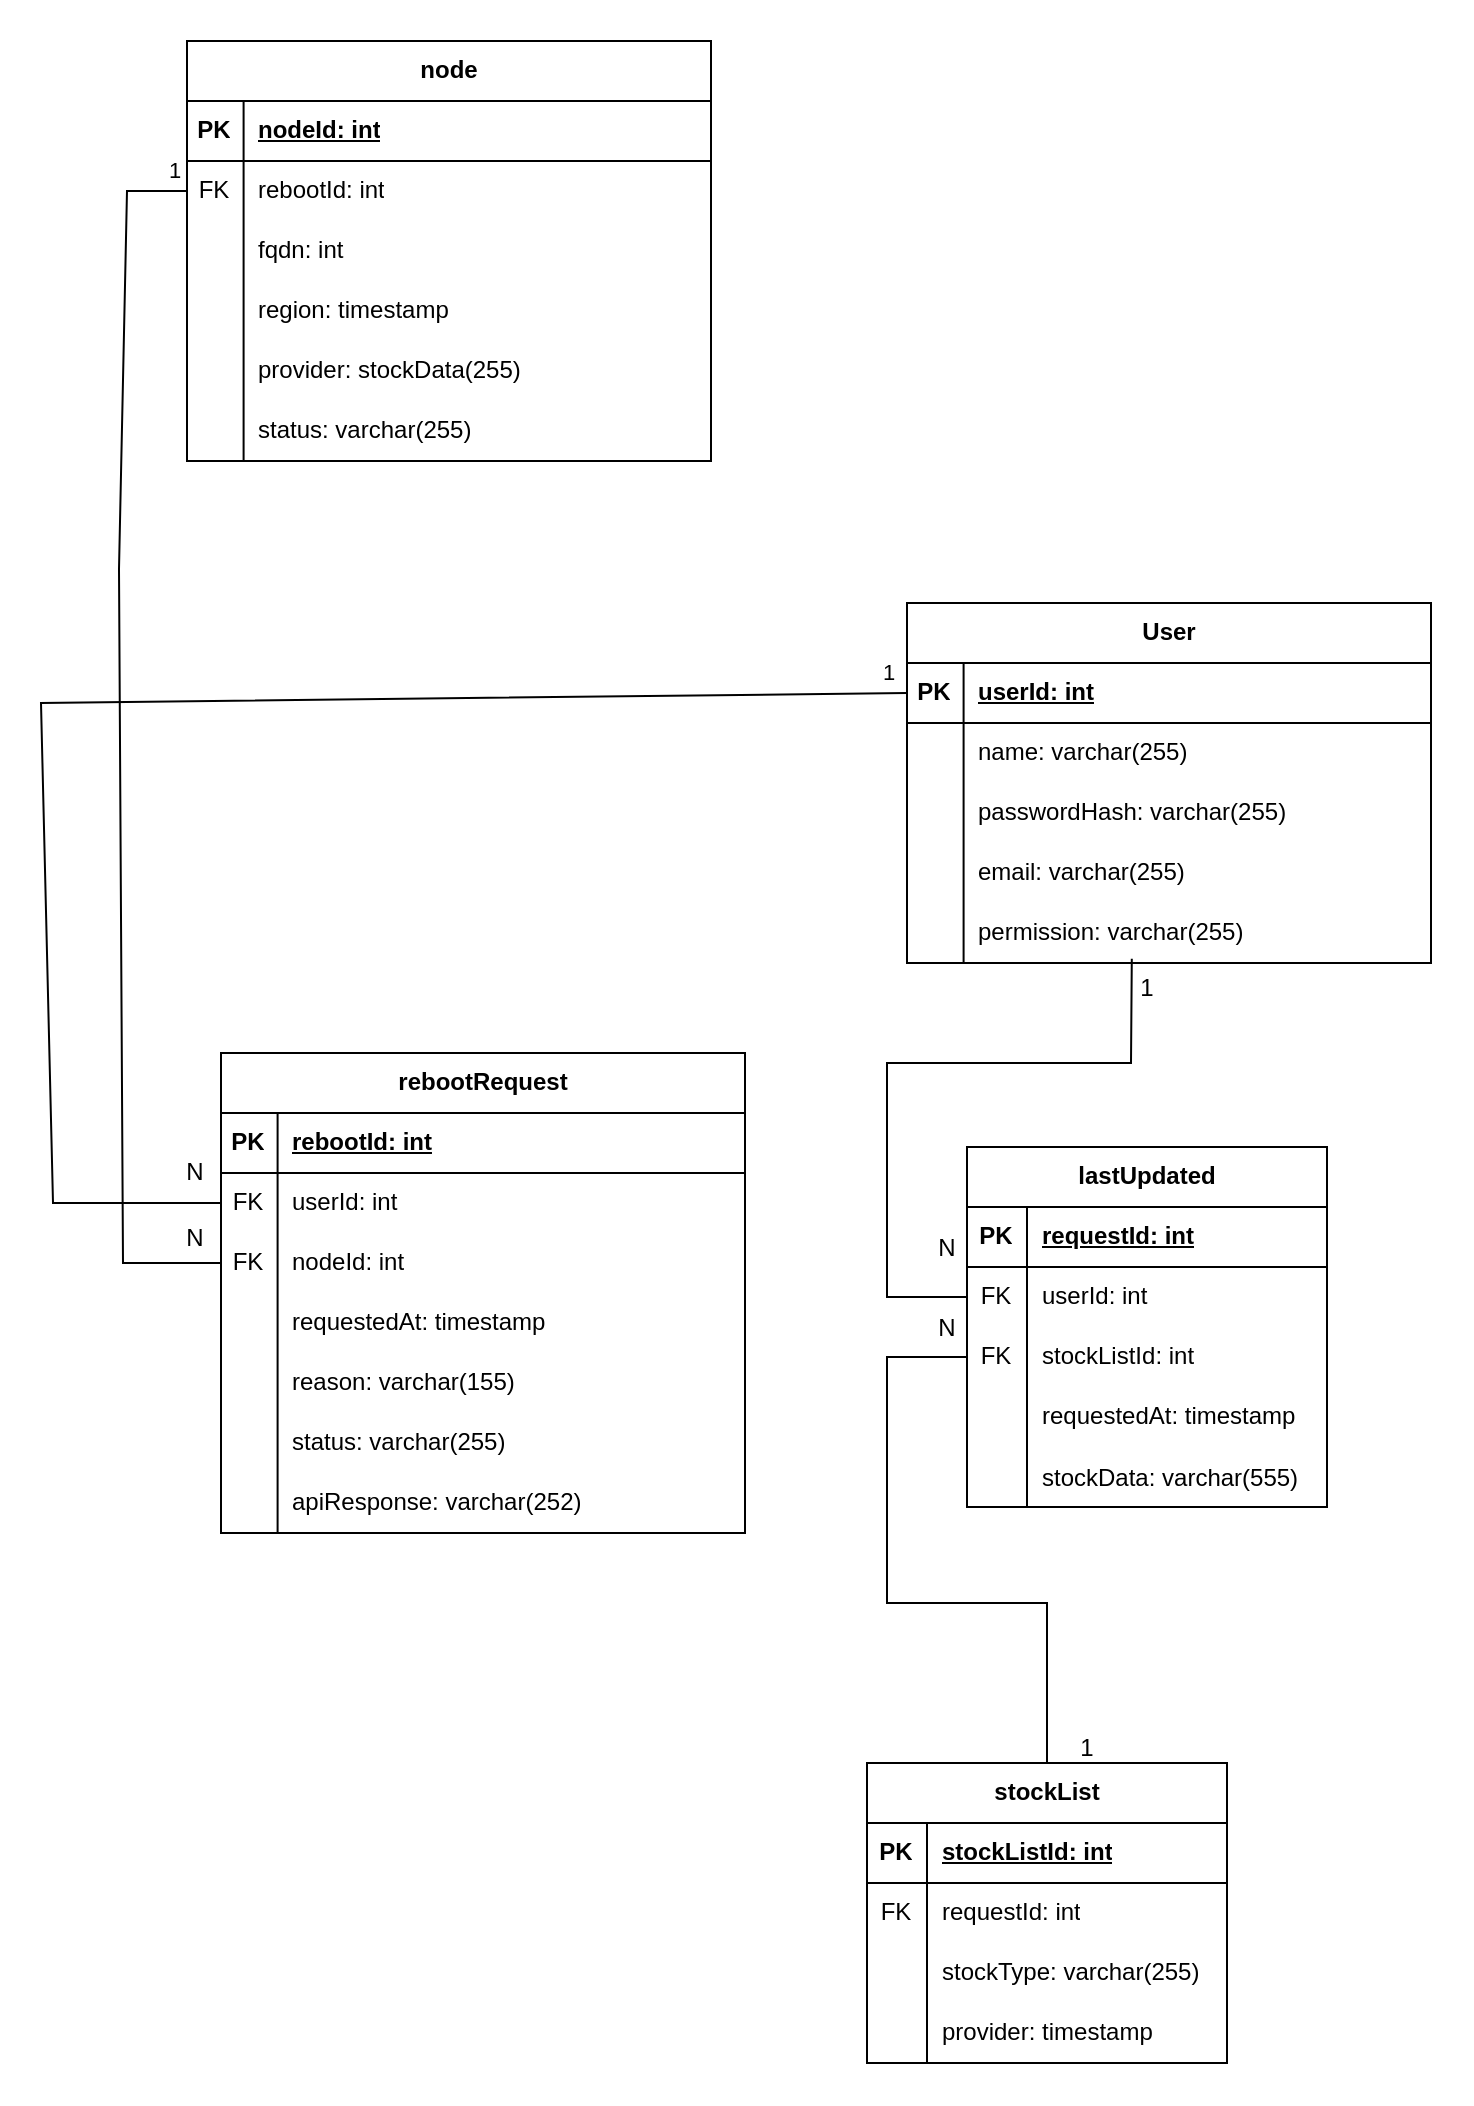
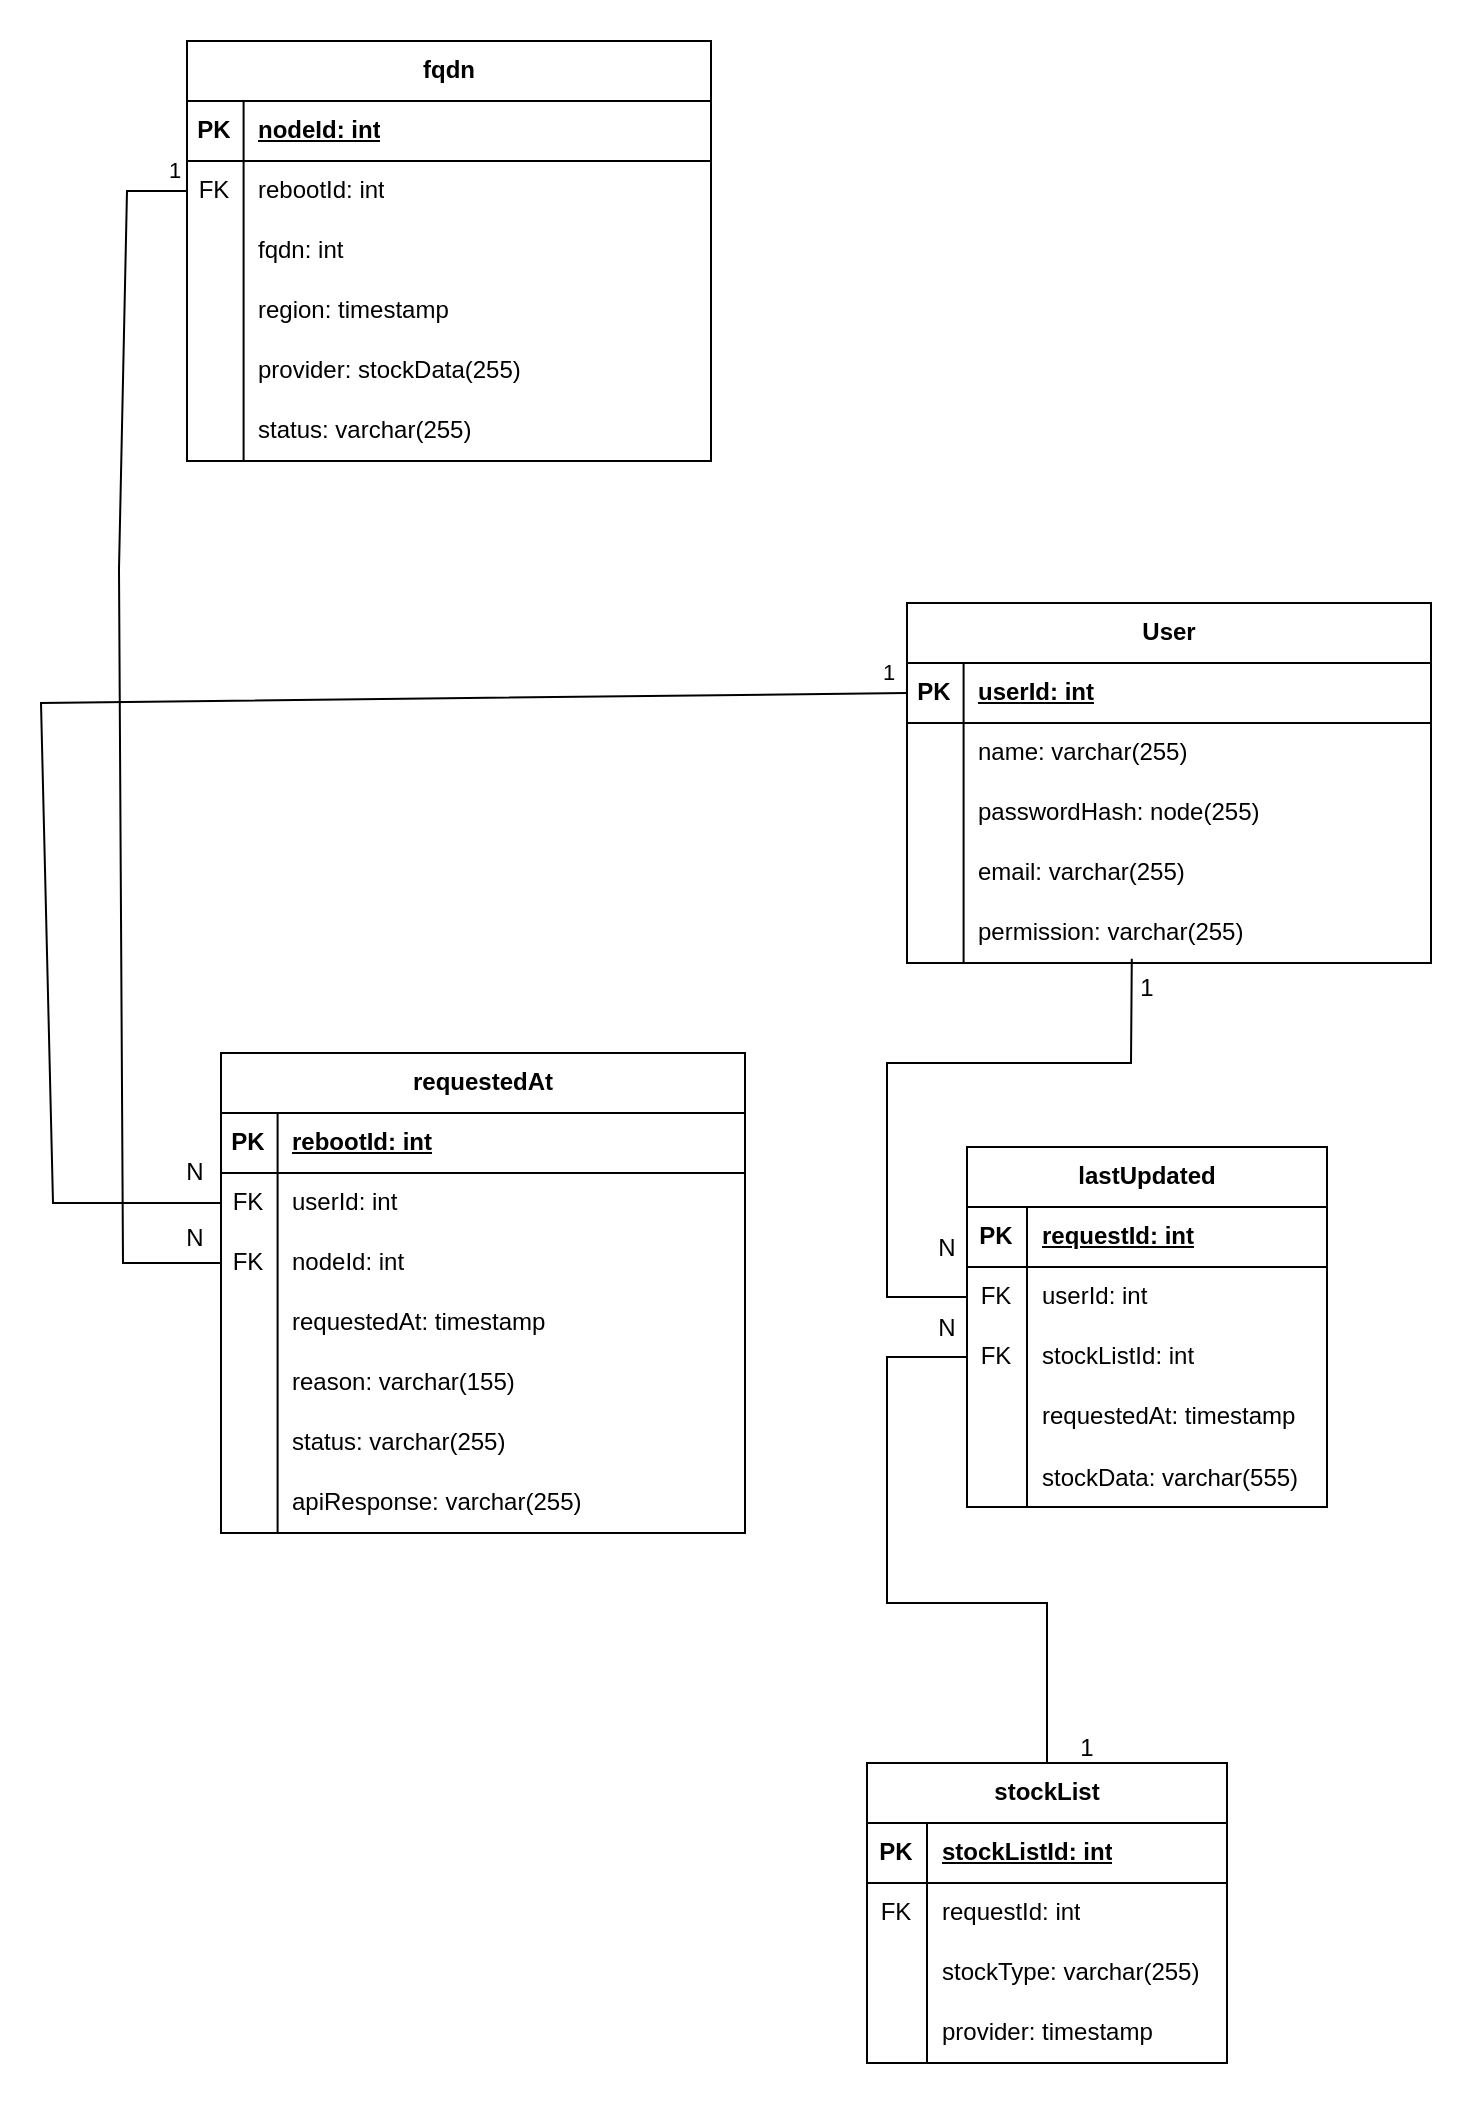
node "node": label "node" -> "fqdn"
node "passwordHash: varchar(255)": label "passwordHash: varchar(255)" -> "passwordHash: node(255)"
node "rebootRequest": label "rebootRequest" -> "requestedAt"
node "apiResponse: varchar(252)": label "apiResponse: varchar(252)" -> "apiResponse: varchar(255)"
